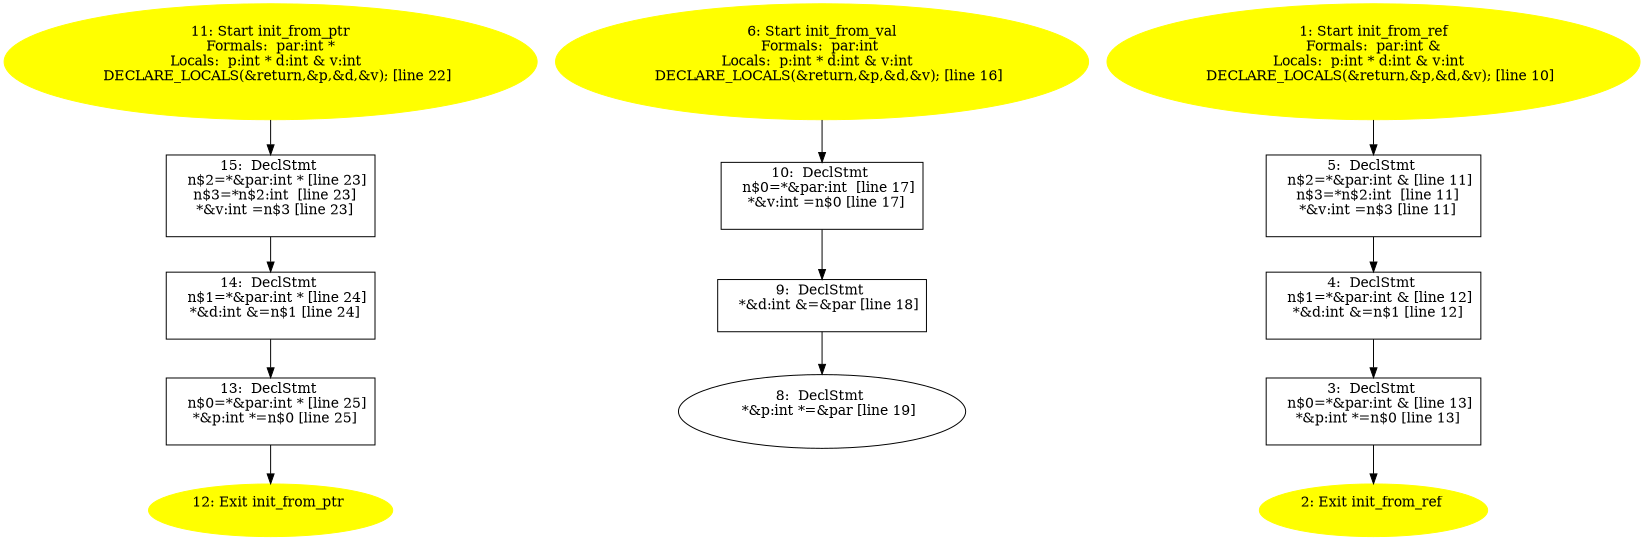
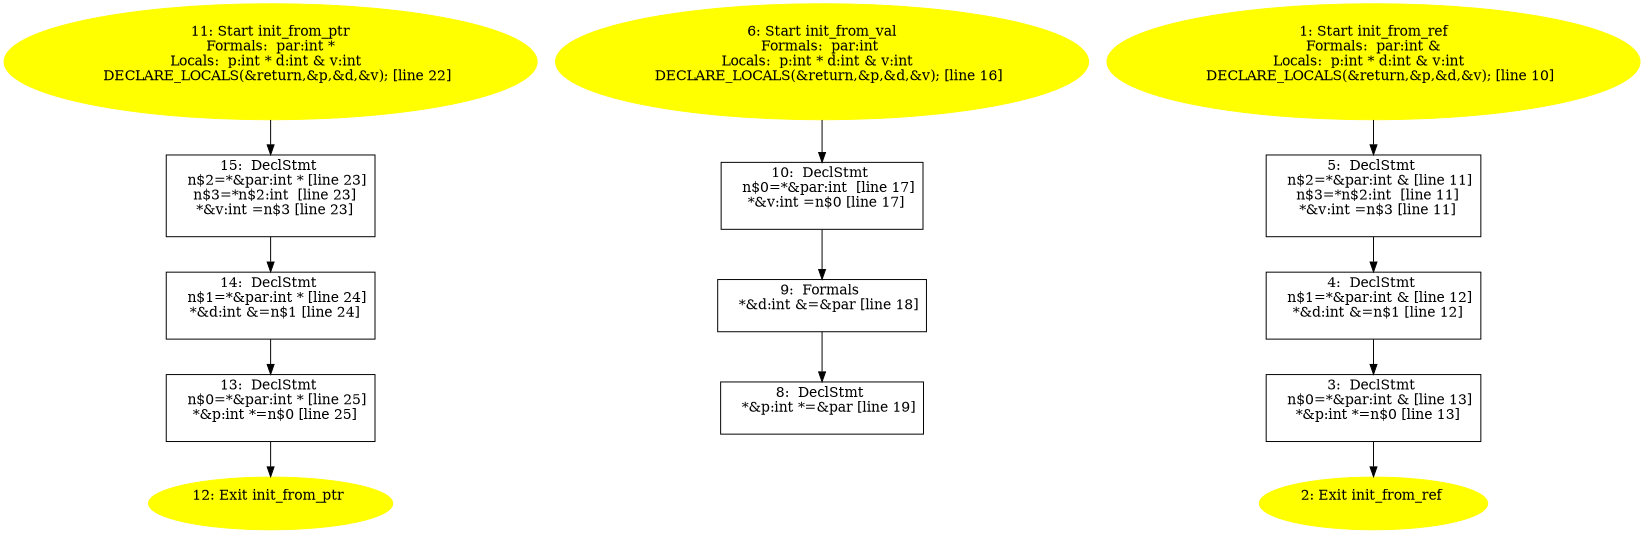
node "9:  DeclStmt *&d:int &=&par [line 18]": label "9:  DeclStmt *&d:int &=&par [line 18]" -> "9:  Formals *&d:int &=&par [line 18]"
node "8:  DeclStmt *&p:int *=&par [line 19]": shape ellipse -> box
